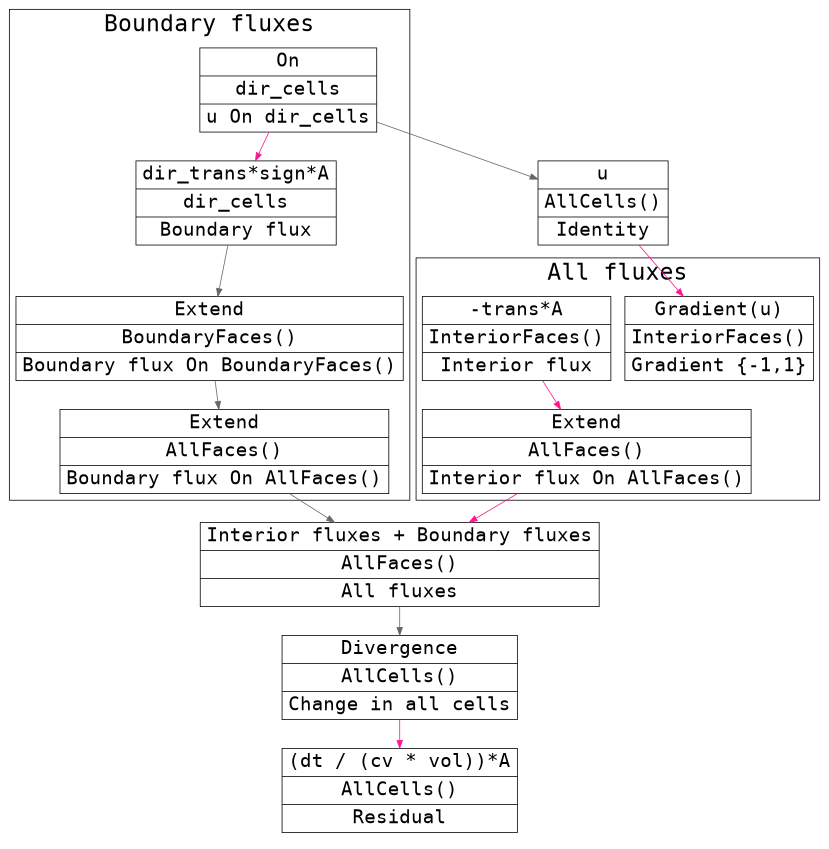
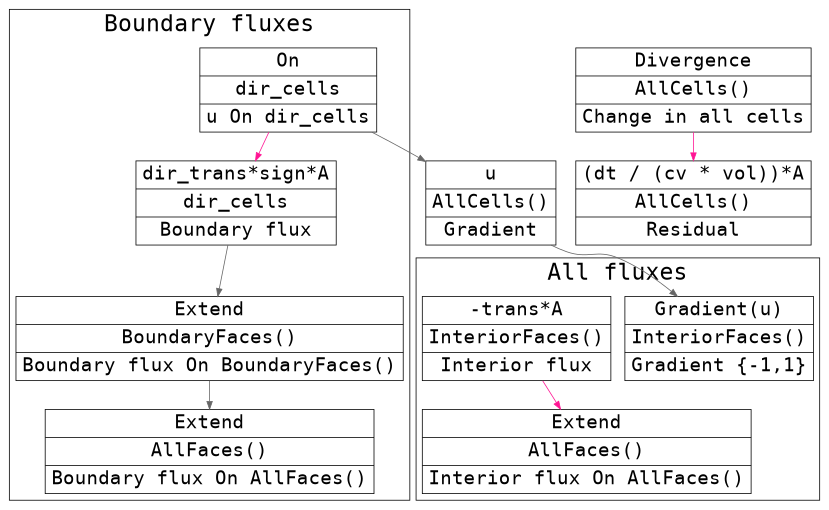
node "u": text "Identity" -> "Gradient"
edge "u" -> "Gradient(u)": color deeppink -> gray40
node "Interior fluxes + Boundary fluxes": removed
